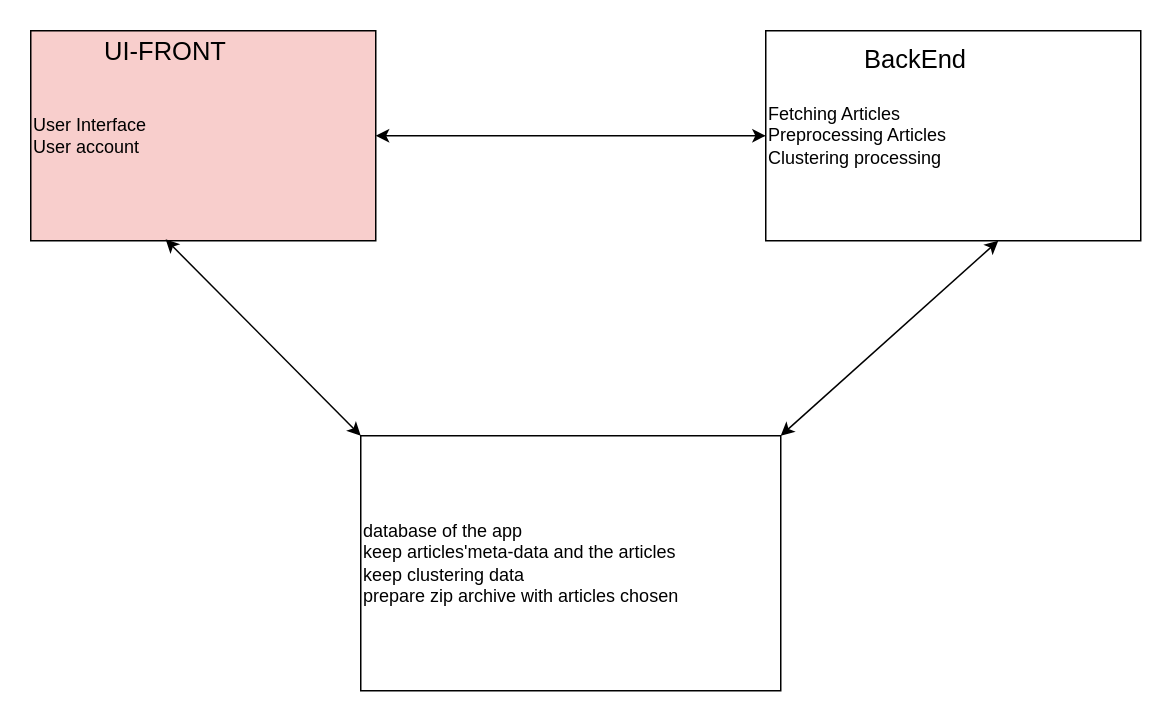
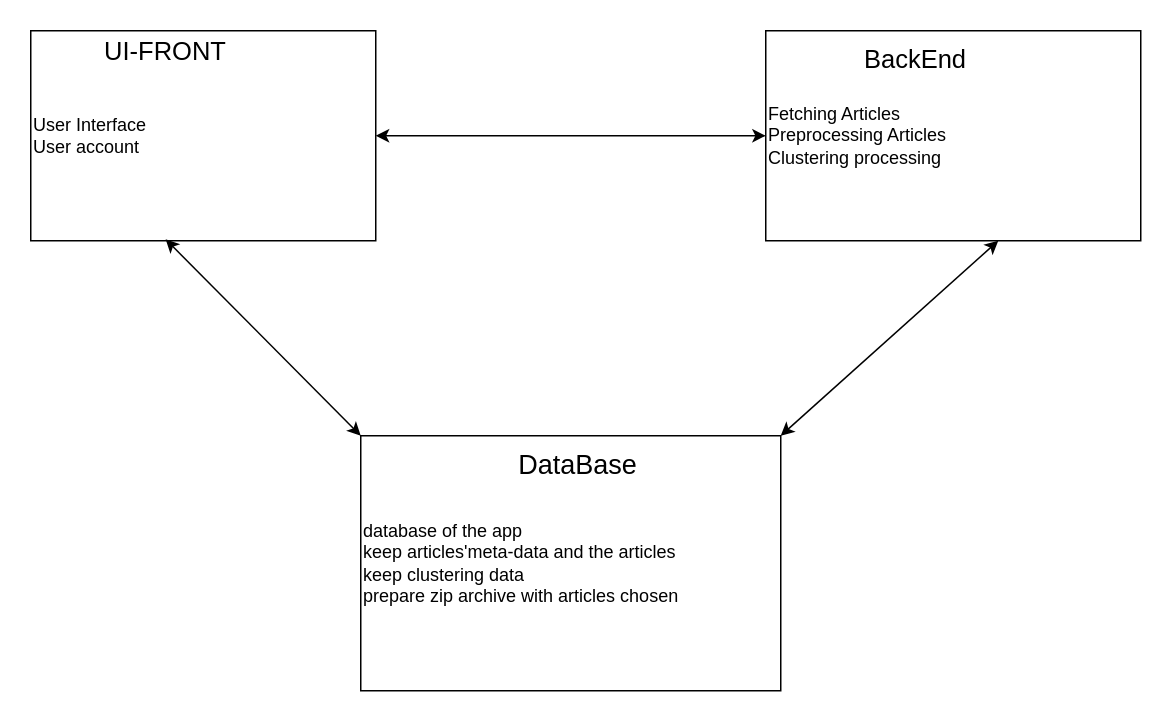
node "User Interface User account": fillcolor #f8cecc -> #ffffff
node "DataBase": added
